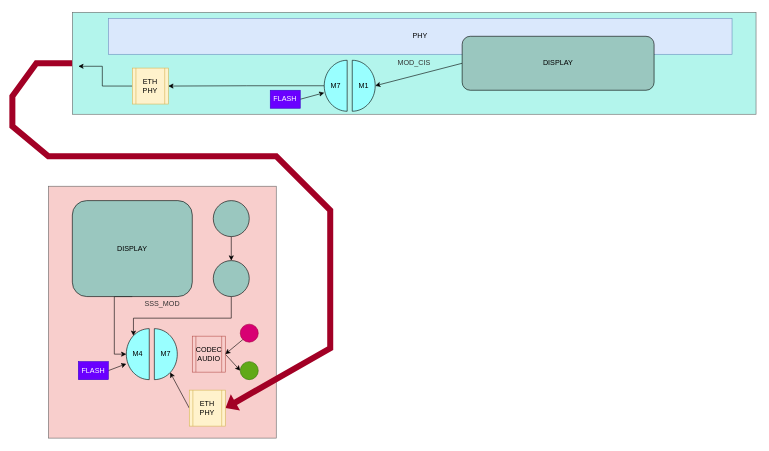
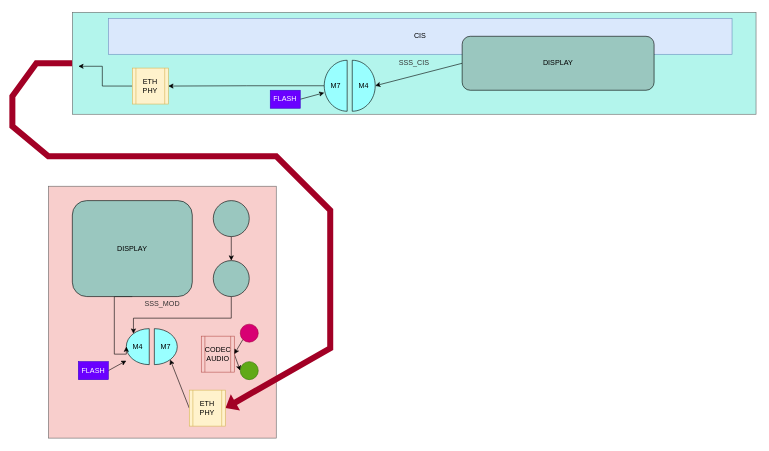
node "PHY": label "PHY" -> "CIS"
node "MOD_CIS": label "MOD_CIS" -> "SSS_CIS"
node "M7 M1": label "M7 M1" -> "M7 M4"
node "M4 M7": size 51x51 -> 51x36
node "CODEC AUDIO": moved (209, 354) -> (218, 354)
